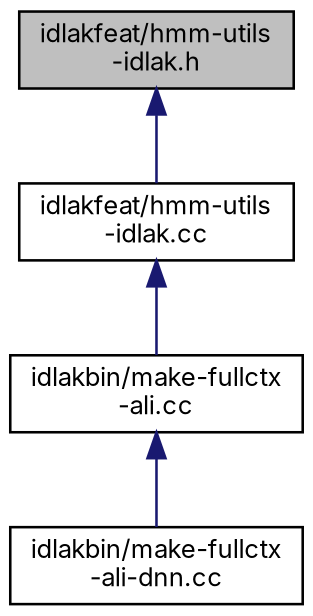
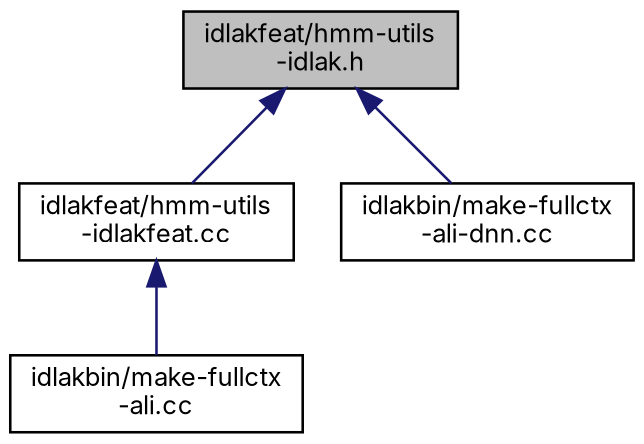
node "idlakfeat/hmm-utils -idlak.cc": label "idlakfeat/hmm-utils -idlak.cc" -> "idlakfeat/hmm-utils -idlakfeat.cc"
edge "idlakbin/make-fullctx -ali-dnn.cc" -> "idlakbin/make-fullctx -ali.cc": now "idlakbin/make-fullctx -ali-dnn.cc" -> "idlakfeat/hmm-utils -idlak.h"
